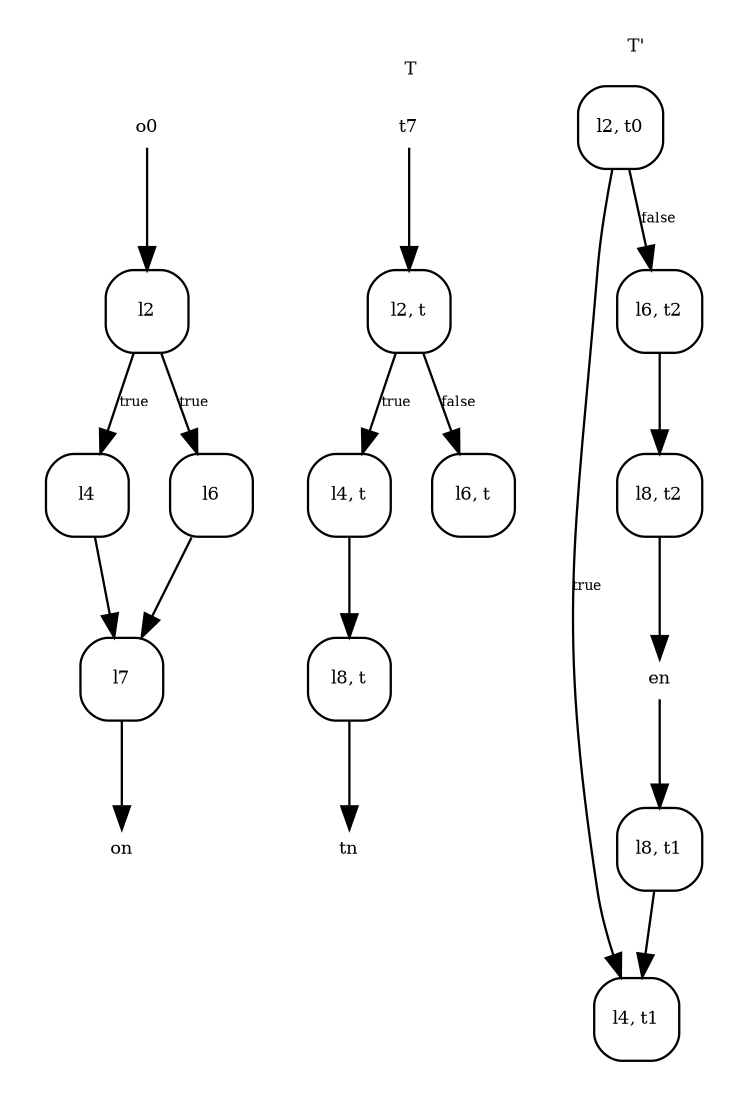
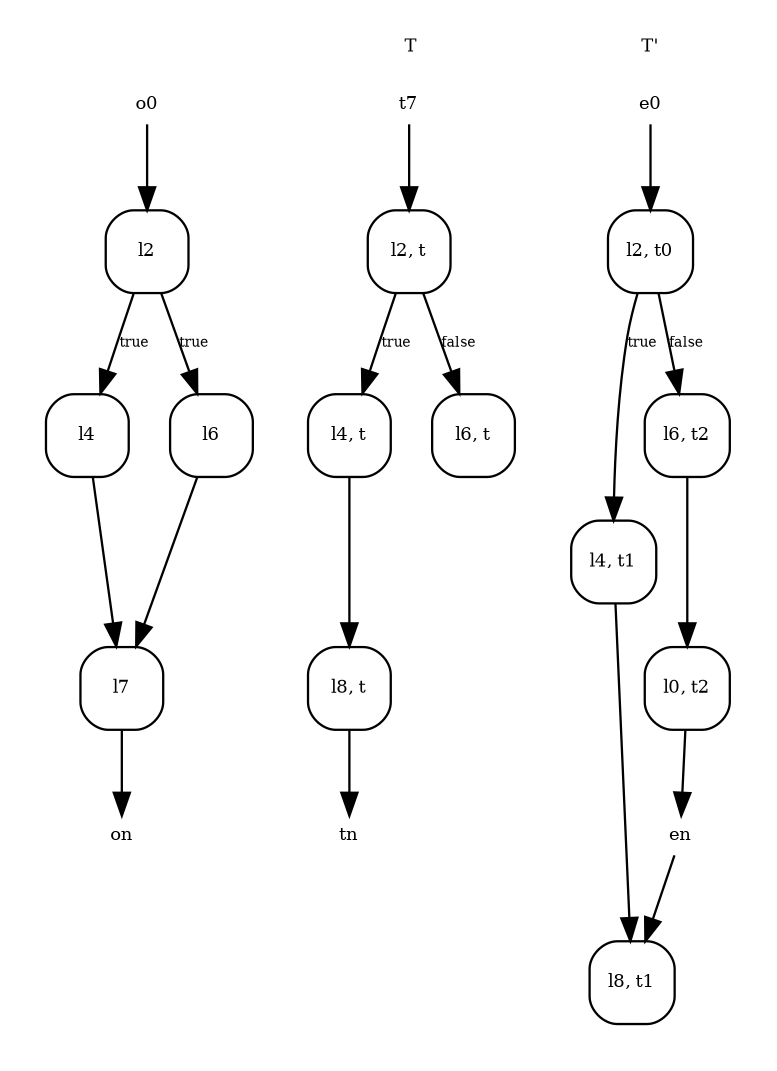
node "e0": added
node "l8, t2": label "l8, t2" -> "l0, t2"
edge "l8, t1" -> "l4, t1": reversed
